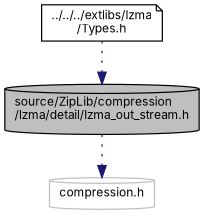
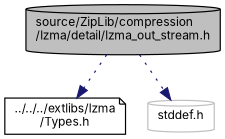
edge "../../../extlibs/lzma /Types.h" -> "source/ZipLib/compression /lzma/detail/lzma_out_stream.h": reversed
node "compression.h": label "compression.h" -> "stddef.h"
